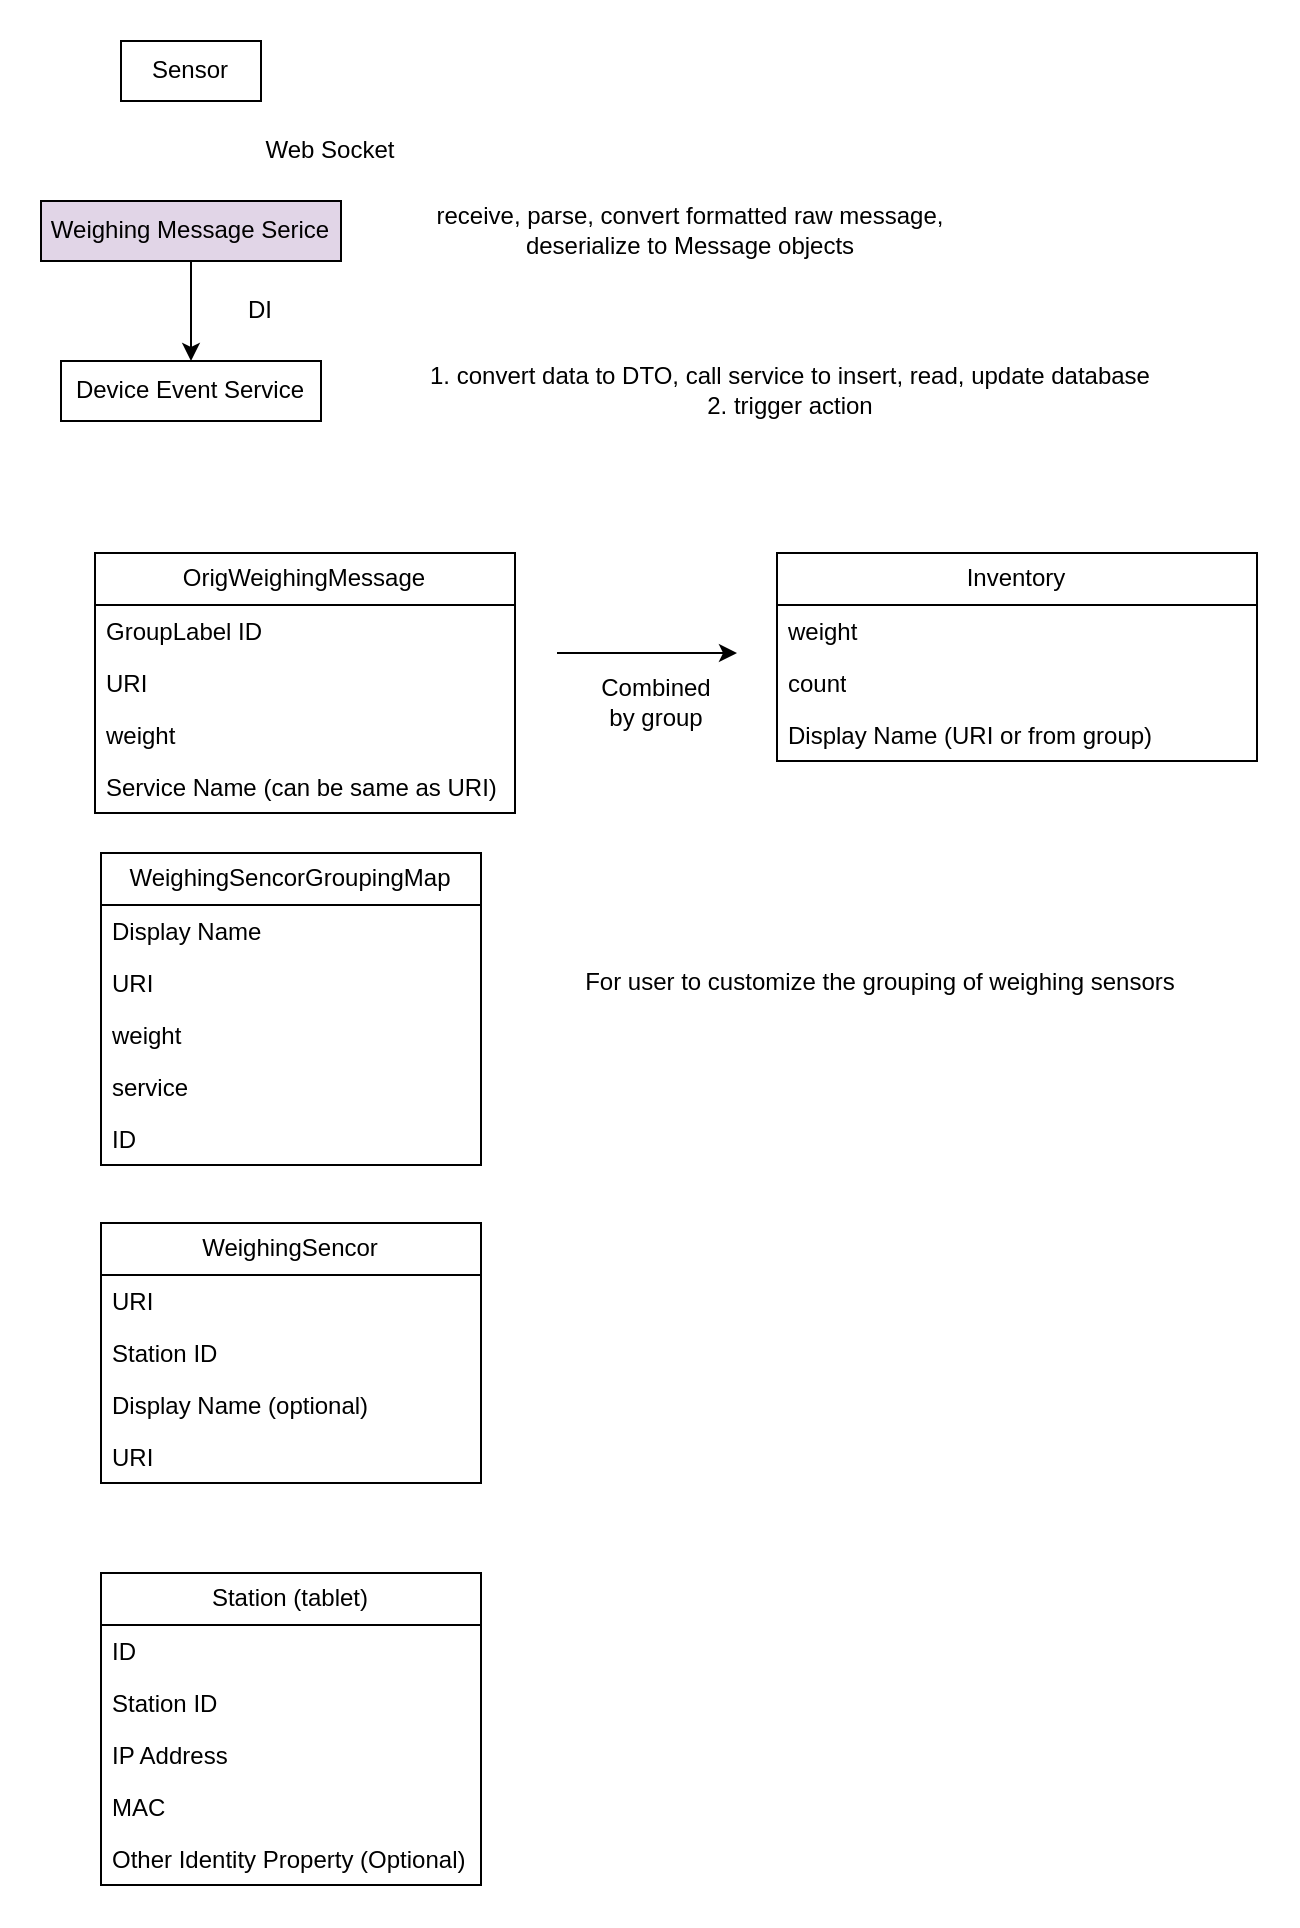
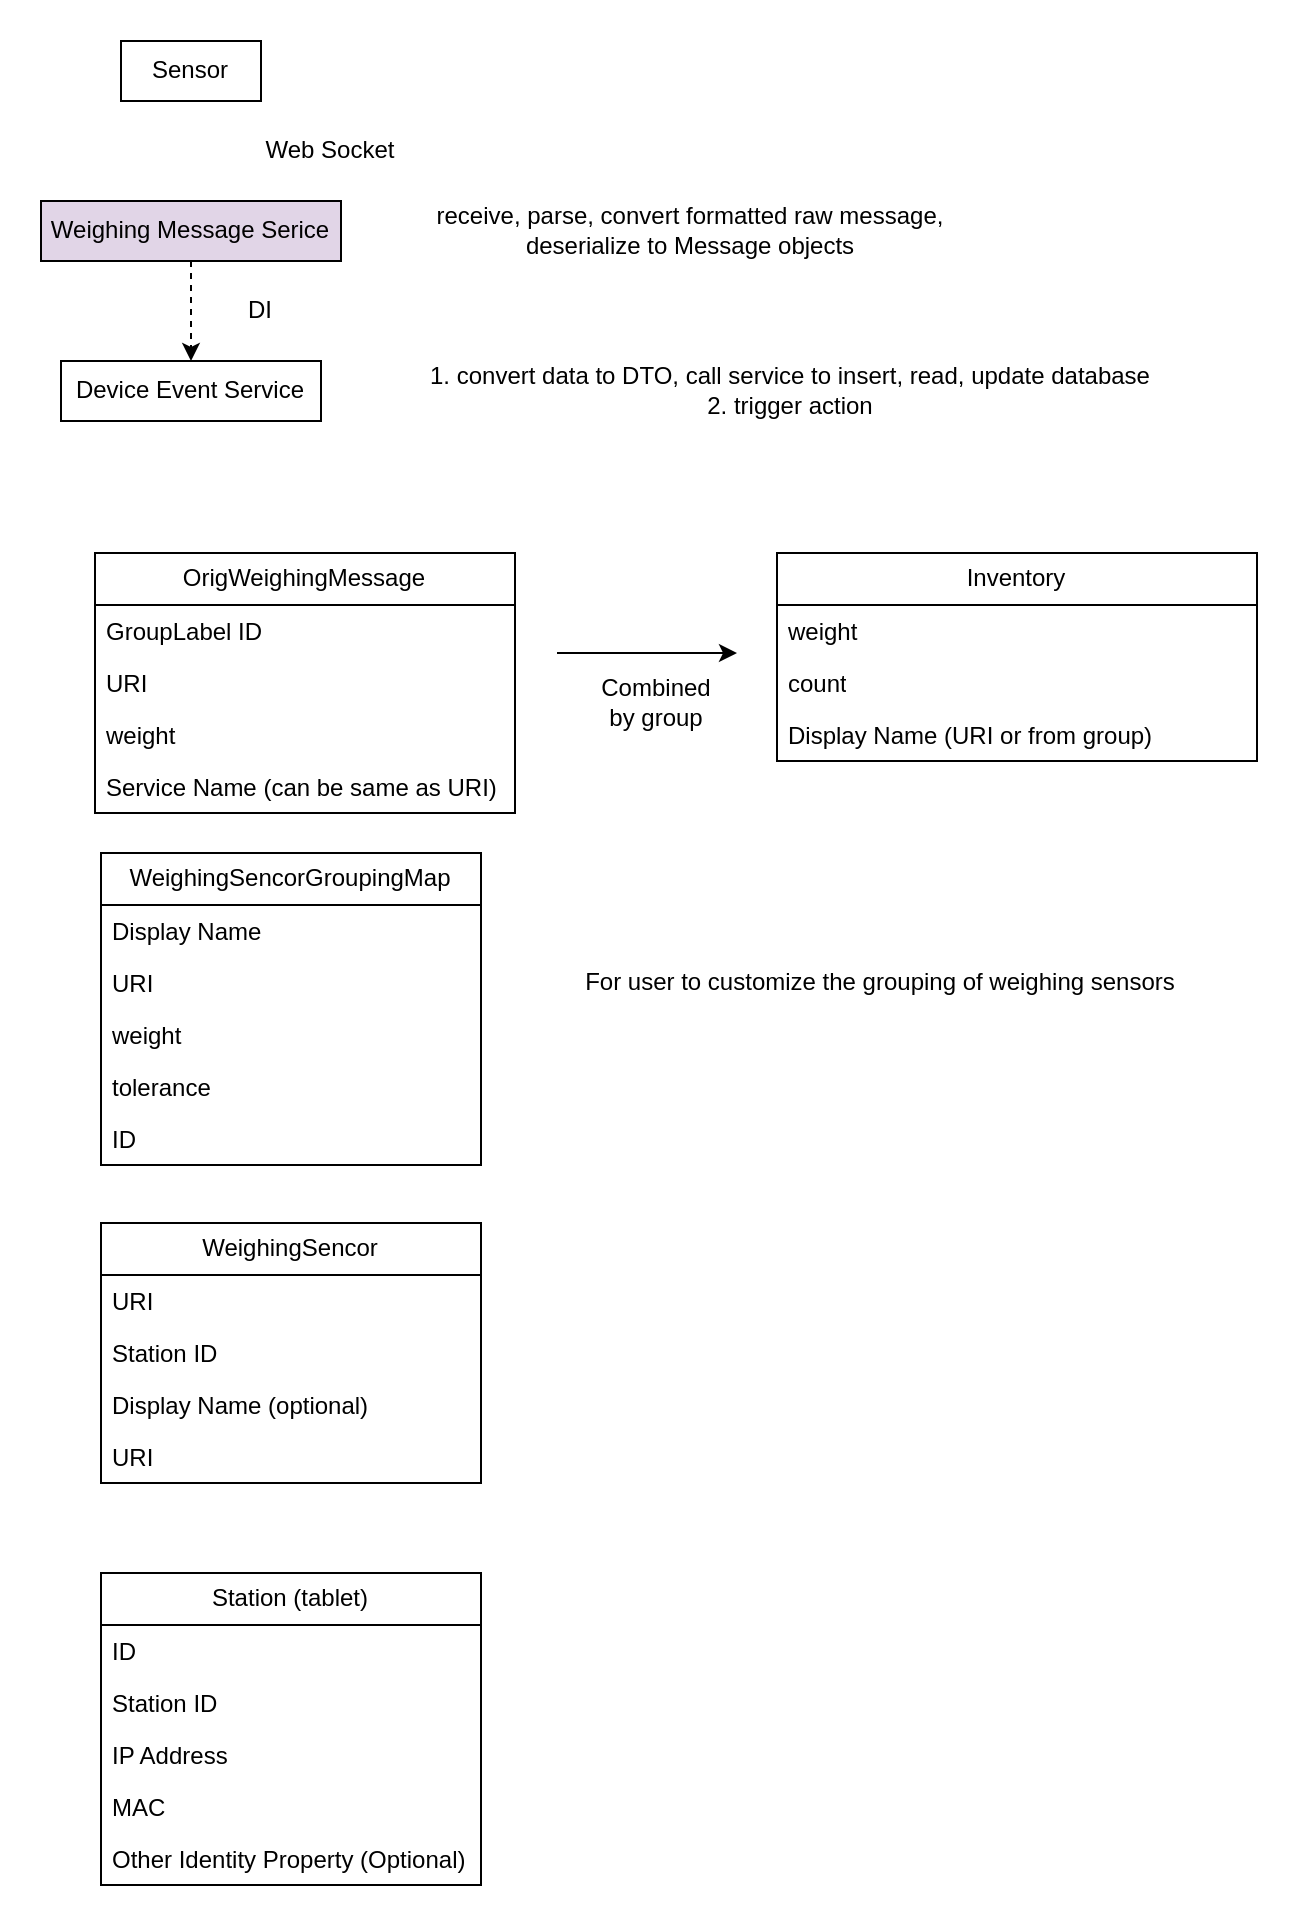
edge "Weighing Message Serice" -> "Device Event Service": style solid -> dashed
node "service": label "service" -> "tolerance"
